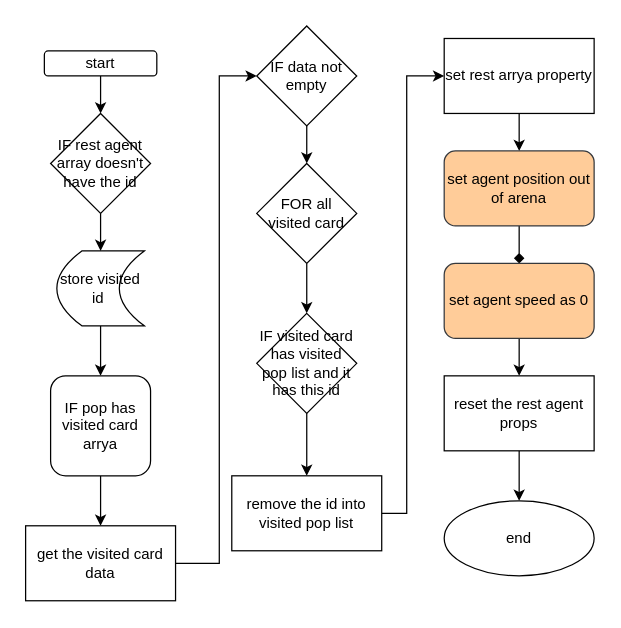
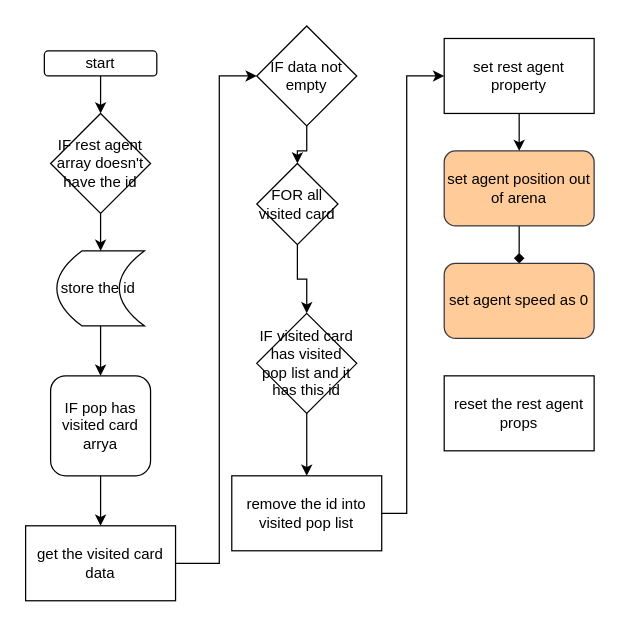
node "set rest arrya property": label "set rest arrya property" -> "set rest agent property"
node "FOR all visited card": size 100x100 -> 81x81
node "store visited id": label "store visited id" -> "store the id"
edge "set agent speed as 0" -> "reset the rest agent props": removed
edge "reset the rest agent props" -> "end": removed
node "end": removed
